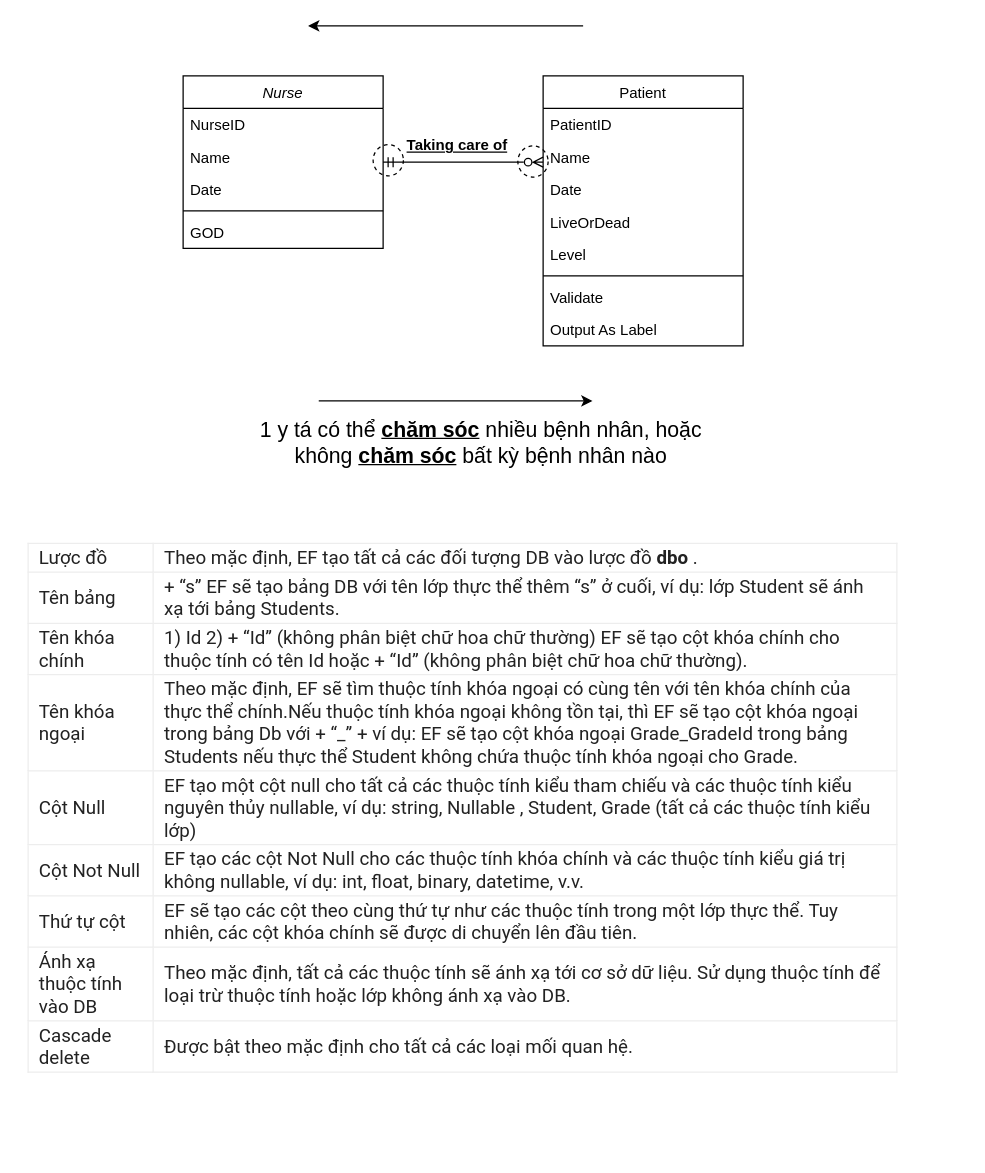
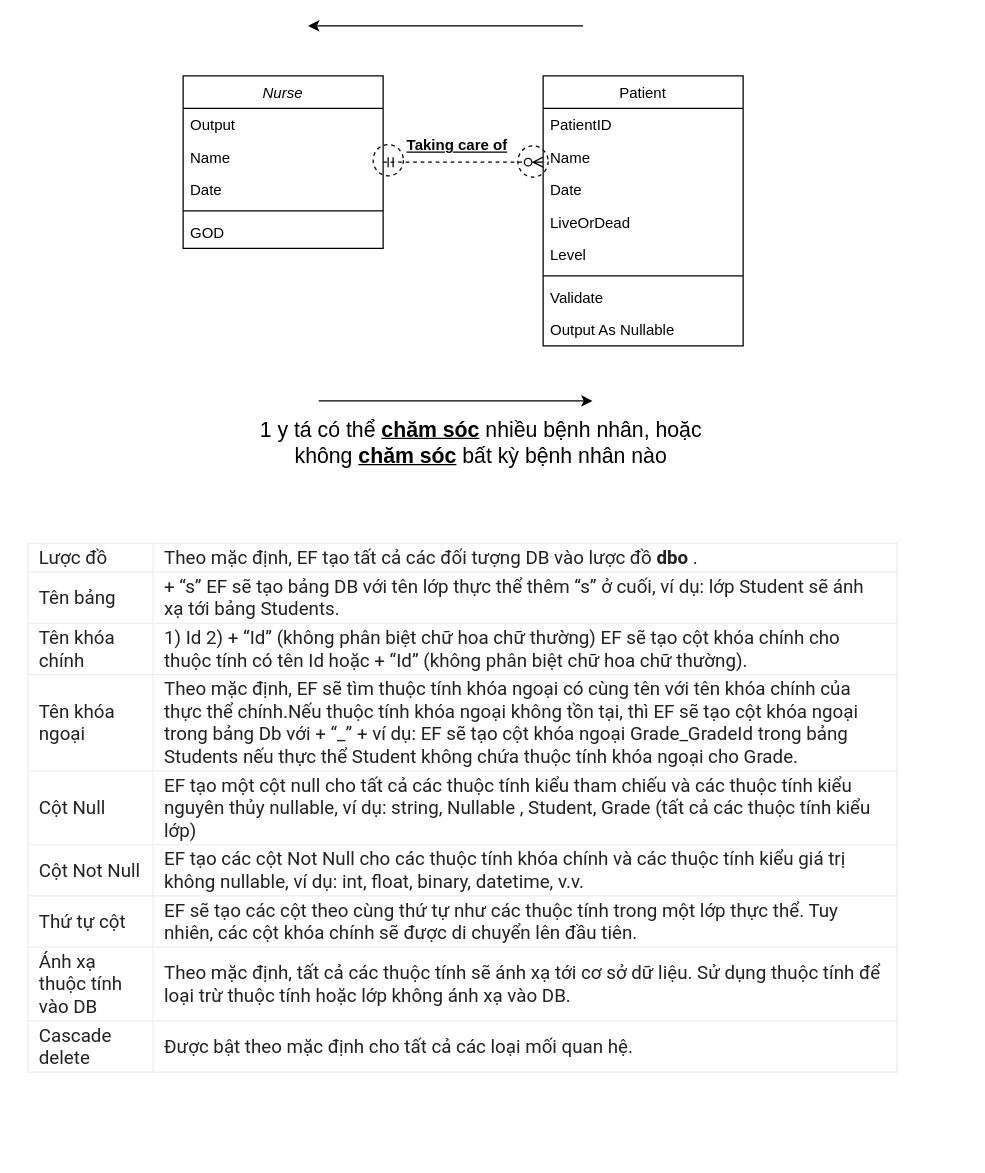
node "NurseID": label "NurseID" -> "Output"
edge "Nurse" -- "Patient": style solid -> dashed
node "Output As Label": label "Output As Label" -> "Output As Nullable"
